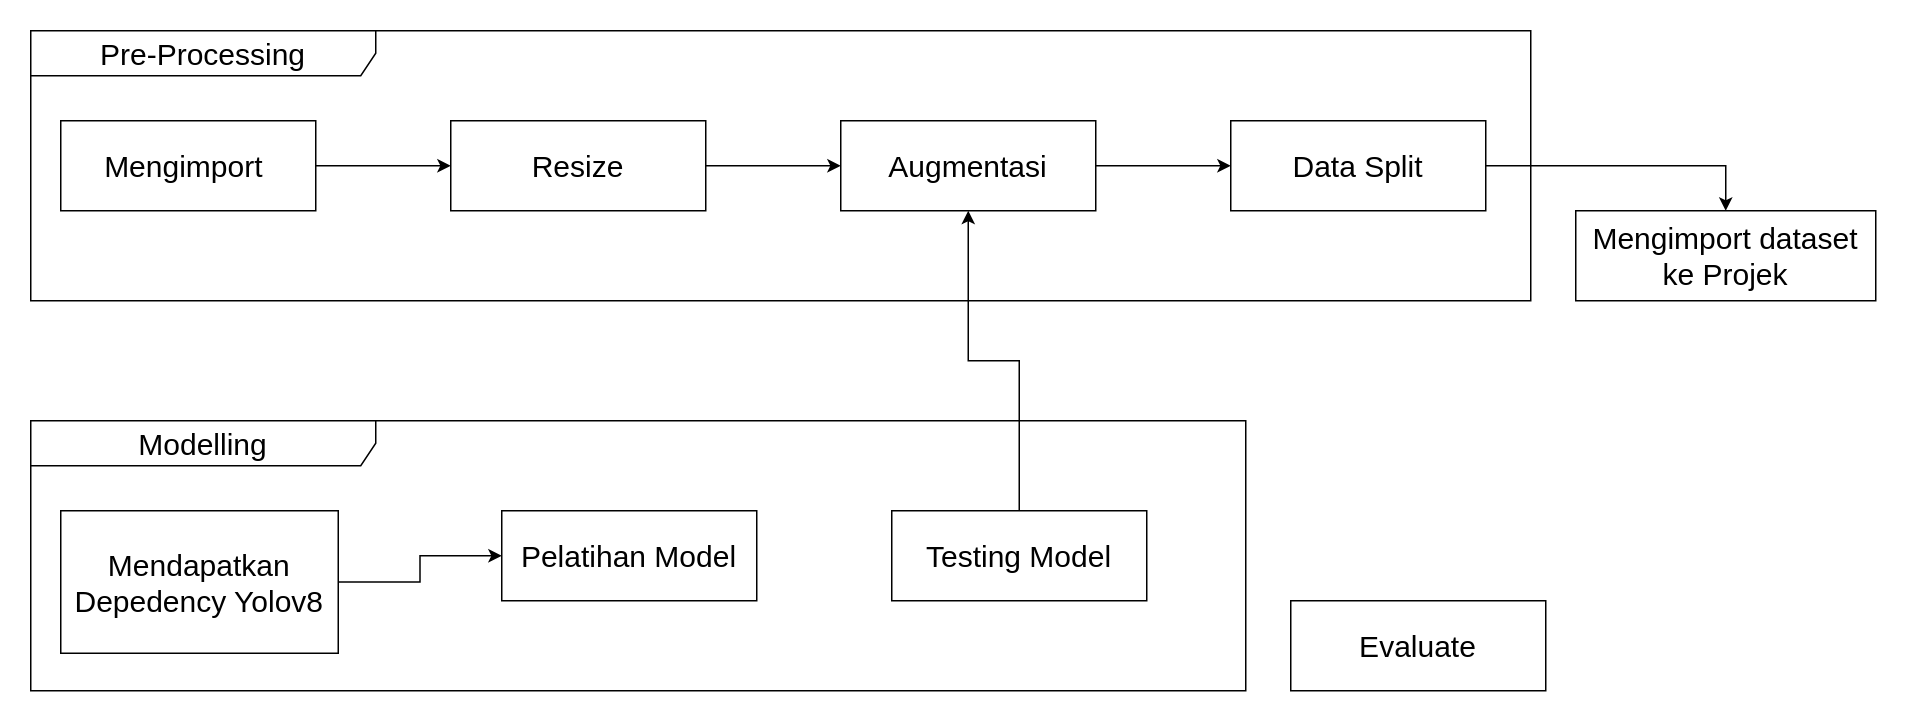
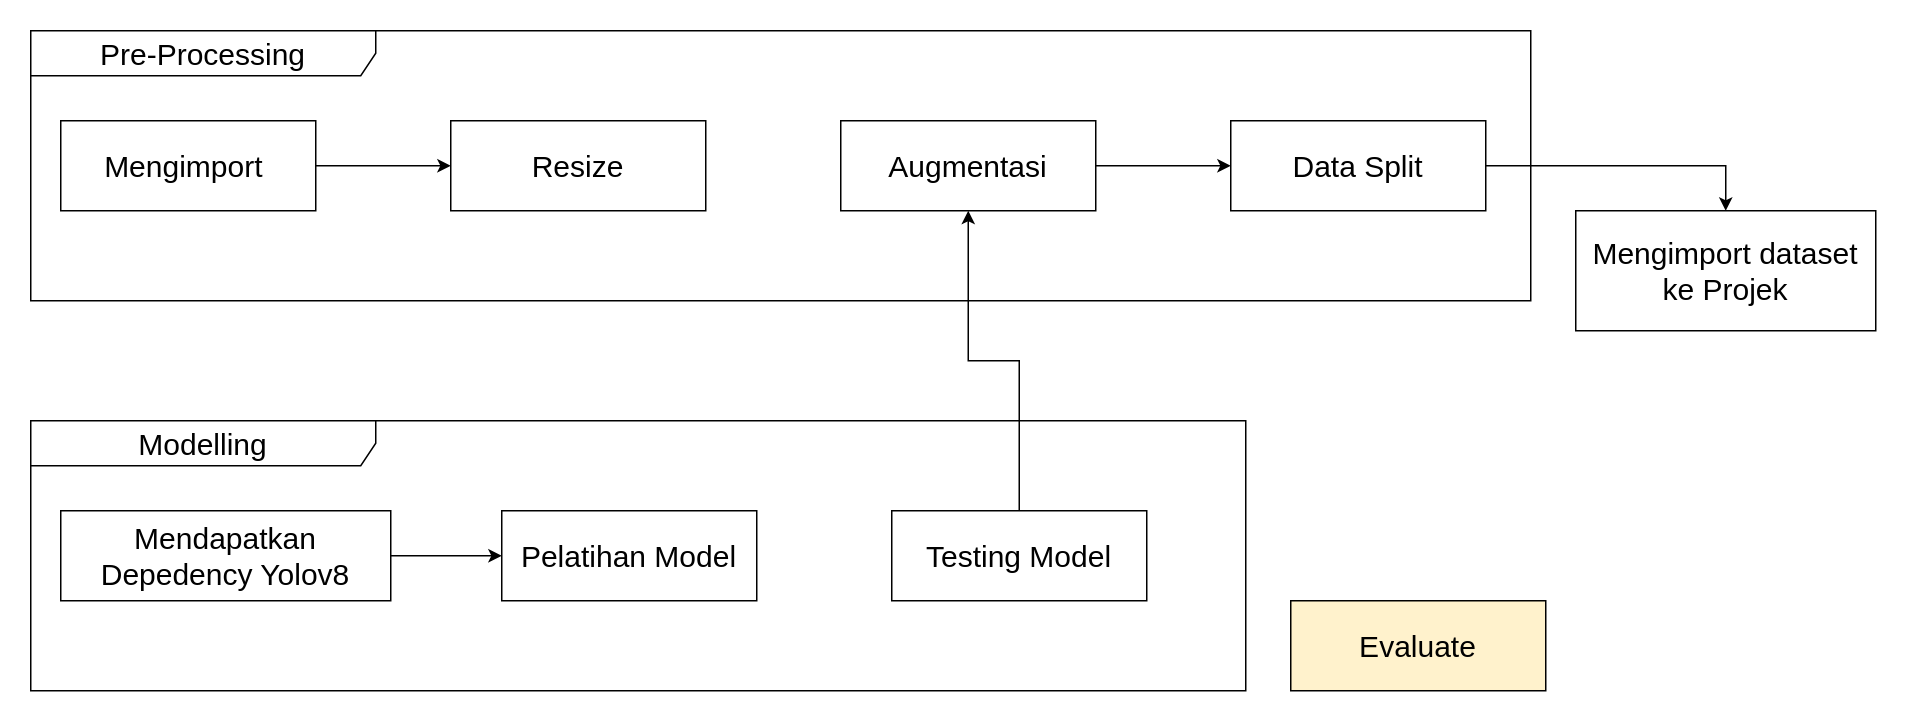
edge "Resize" -> "Augmentasi": removed
node "Mengimport dataset ke Projek": size 300x90 -> 300x120
node "Mendapatkan Depedency Yolov8": size 278x143 -> 330x90
node "Evaluate": fillcolor #ffffff -> #fff2cc
